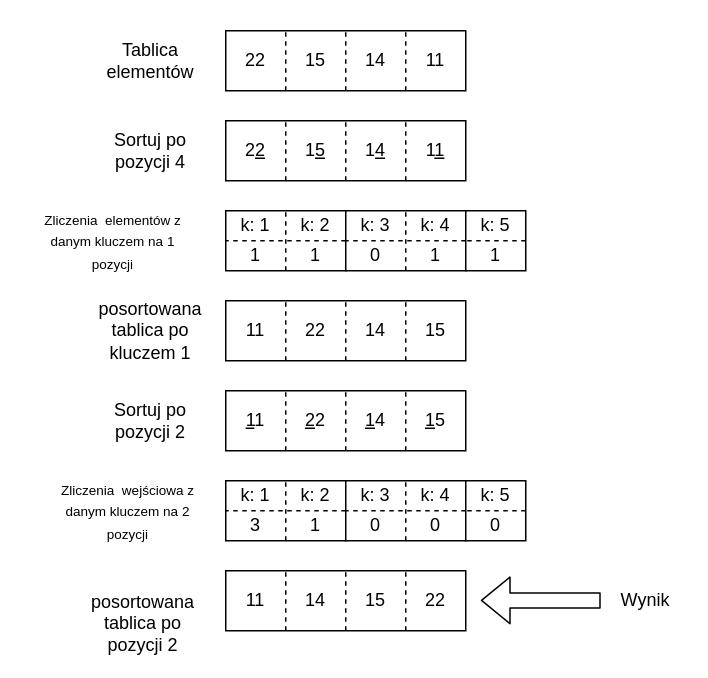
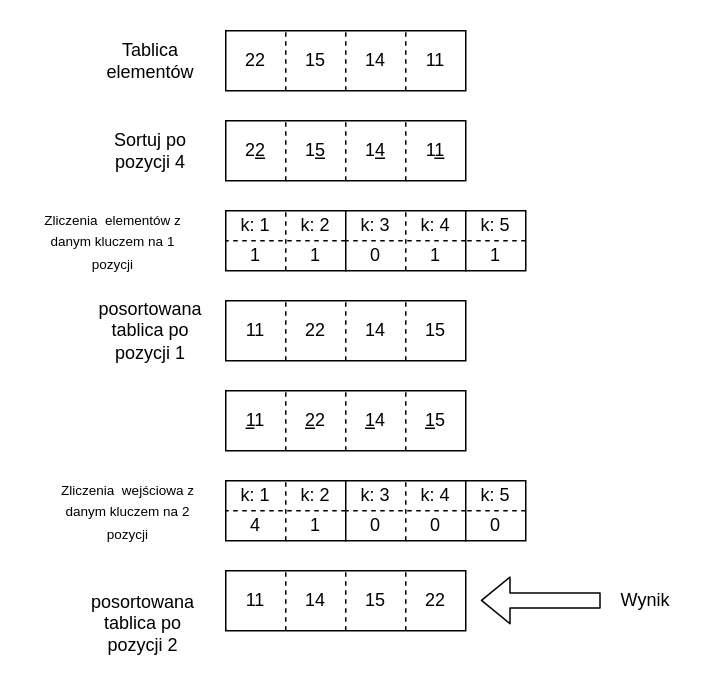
node "posortowana tablica po kluczem 1": label "posortowana tablica po kluczem 1" -> "posortowana tablica po pozycji 1"
node "Sortuj po pozycji 2": removed
node "3": label "3" -> "4"
